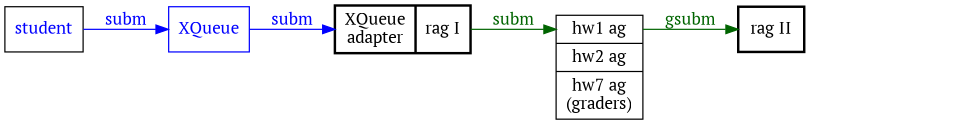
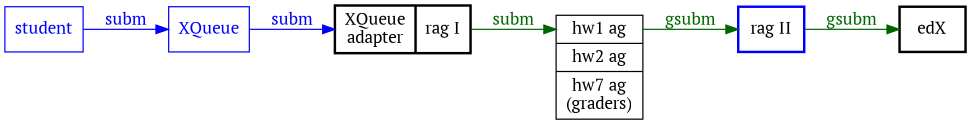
node "student": color black -> blue
node "rag II": color black -> blue
node "edX": added
